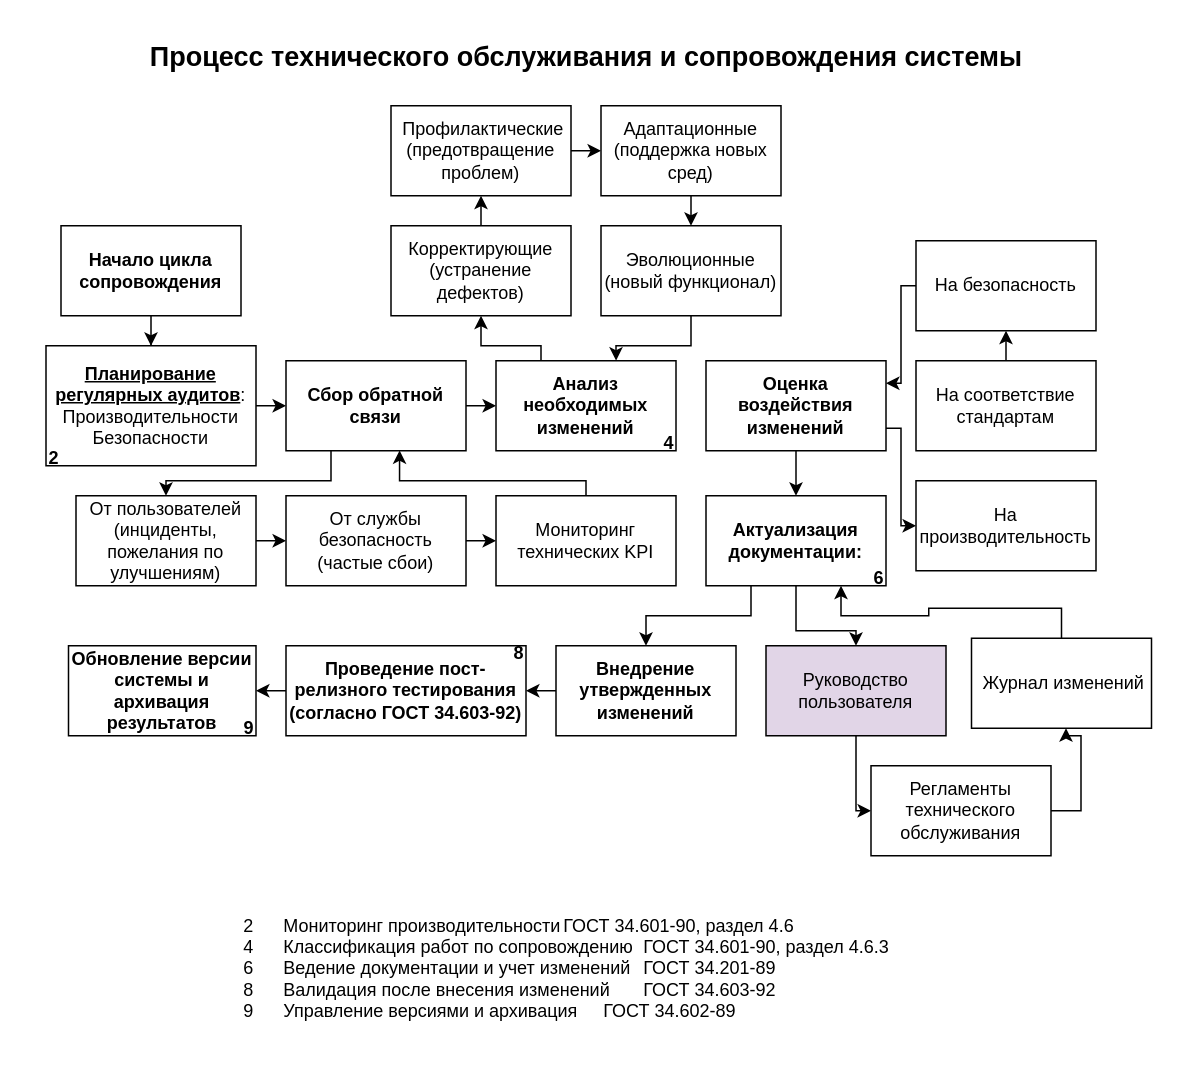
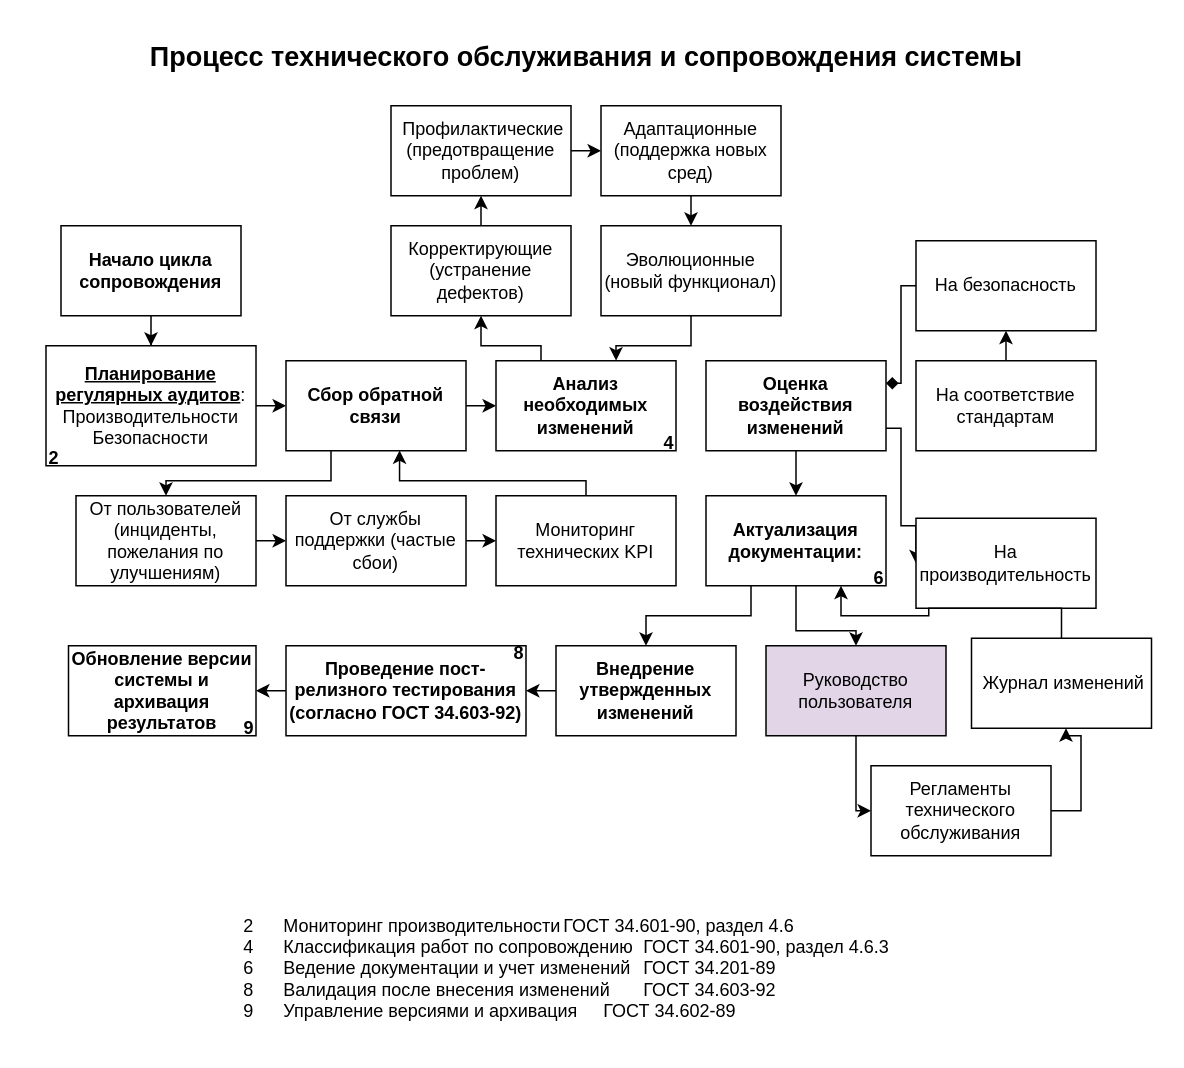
edge "На безопасность" -> "Оценка воздействия изменений": arrowhead classic -> diamond
node "На производительность": moved (1006, 526) -> (1006, 563)
node "От службы безопасность (частые сбои)": label "От службы безопасность (частые сбои)" -> "От службы поддержки (частые сбои)"
